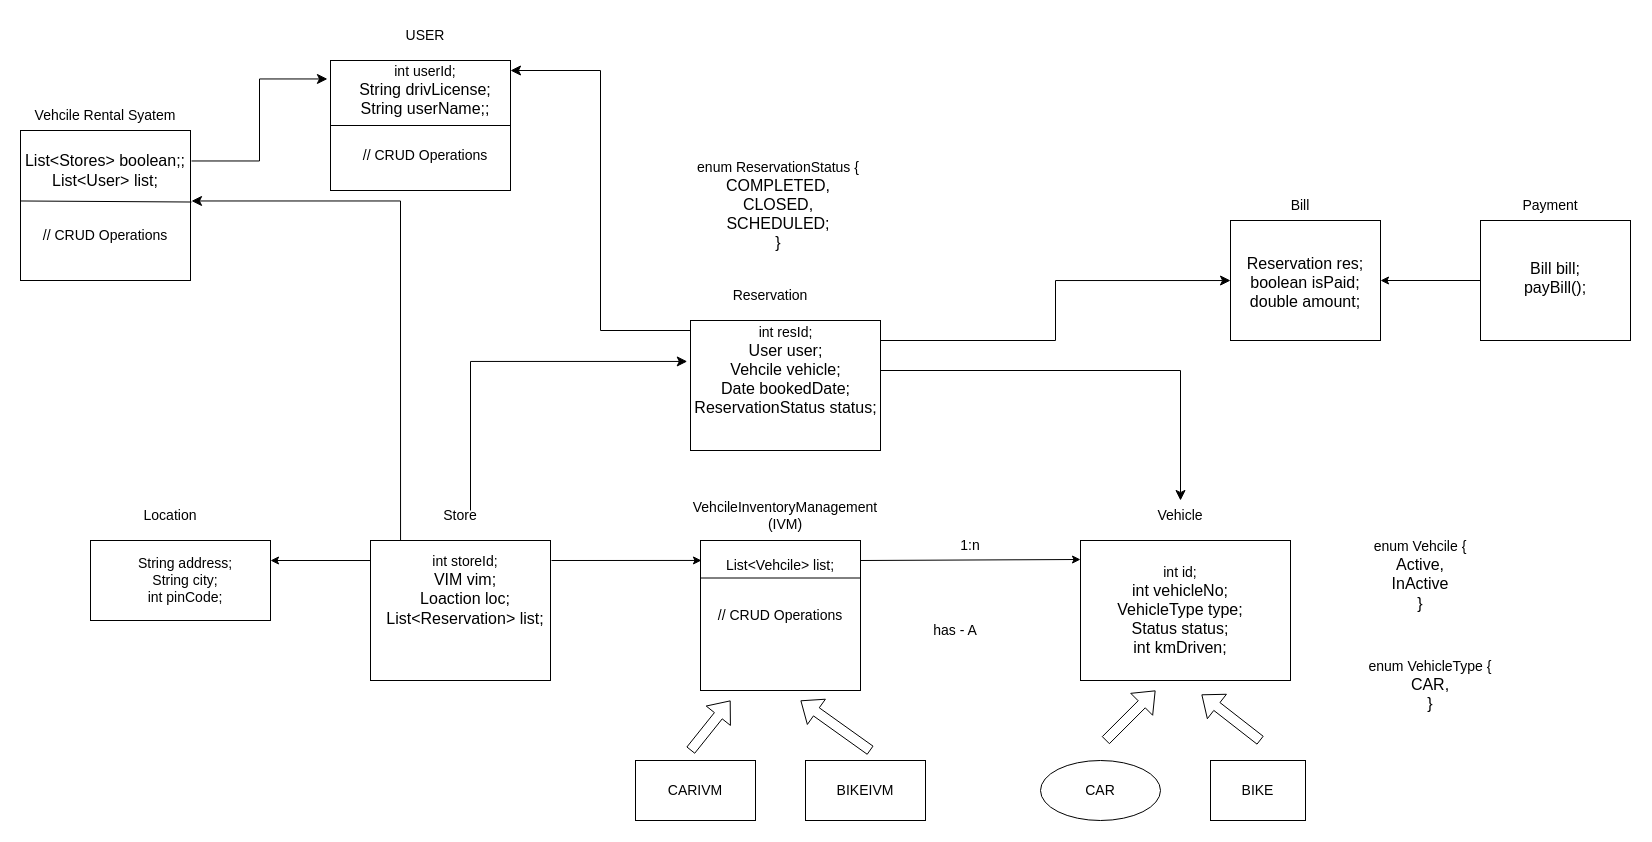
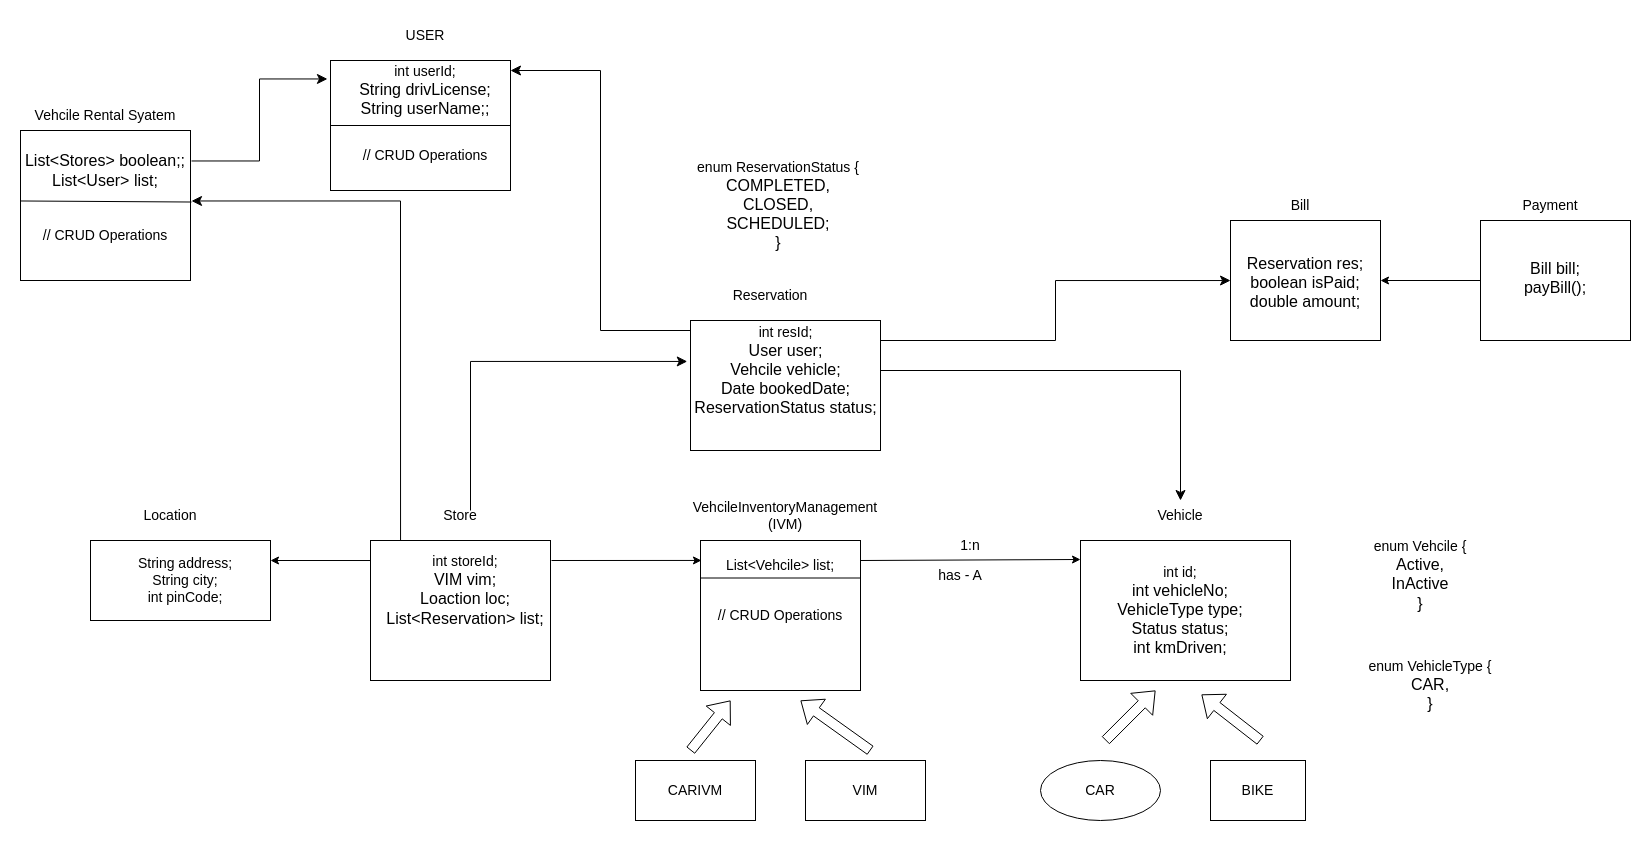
node "has - A": moved (956, 631) -> (961, 576)
node "BIKEIVM": label "BIKEIVM" -> "VIM"
